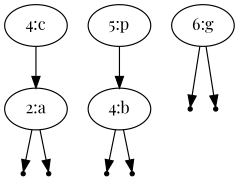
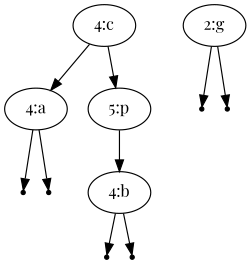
node "6:g": label "6:g" -> "2:g"
edge "4:c" -> "5:p": added
node "2:a": label "2:a" -> "4:a"
